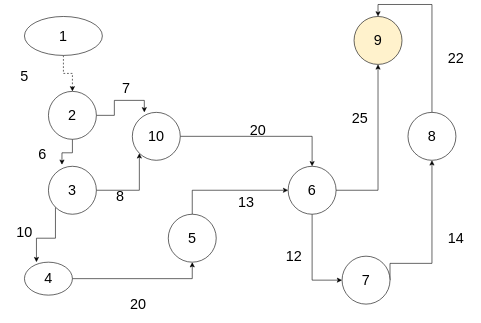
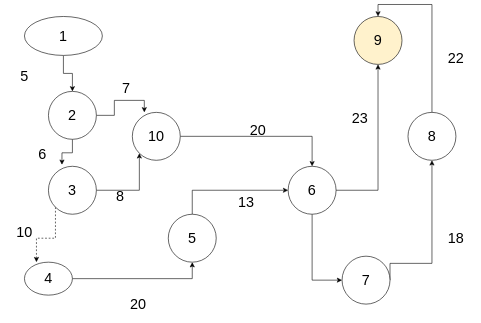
edge "1" -> "2": style dashed -> solid
node "25": label "25" -> "23"
edge "3" -> "4": style solid -> dashed
node "14": label "14" -> "18"
node "12": removed
